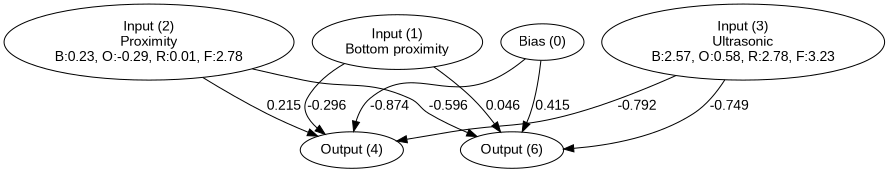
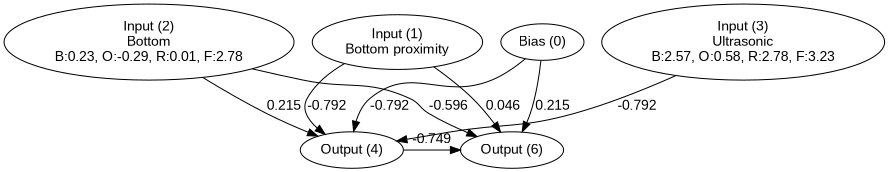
node "Input (2) Proximity B:0.23, O:-0.29, R:0.01, F:2.78": label "Input (2) Proximity B:0.23, O:-0.29, R:0.01, F:2.78" -> "Input (2) Bottom B:0.23, O:-0.29, R:0.01, F:2.78"
edge "Input (1) Bottom proximity" -> "Output (4)": label "-0.296" -> "-0.792"
edge "Bias (0)" -> "Output (4)": label "-0.874" -> "-0.792"
edge "Bias (0)" -> "Output (6)": label "0.415" -> "0.215"
edge "Input (3) Ultrasonic B:2.57, O:0.58, R:2.78, F:3.23" -> "Output (6)": now "Output (4)" -> "Output (6)"
